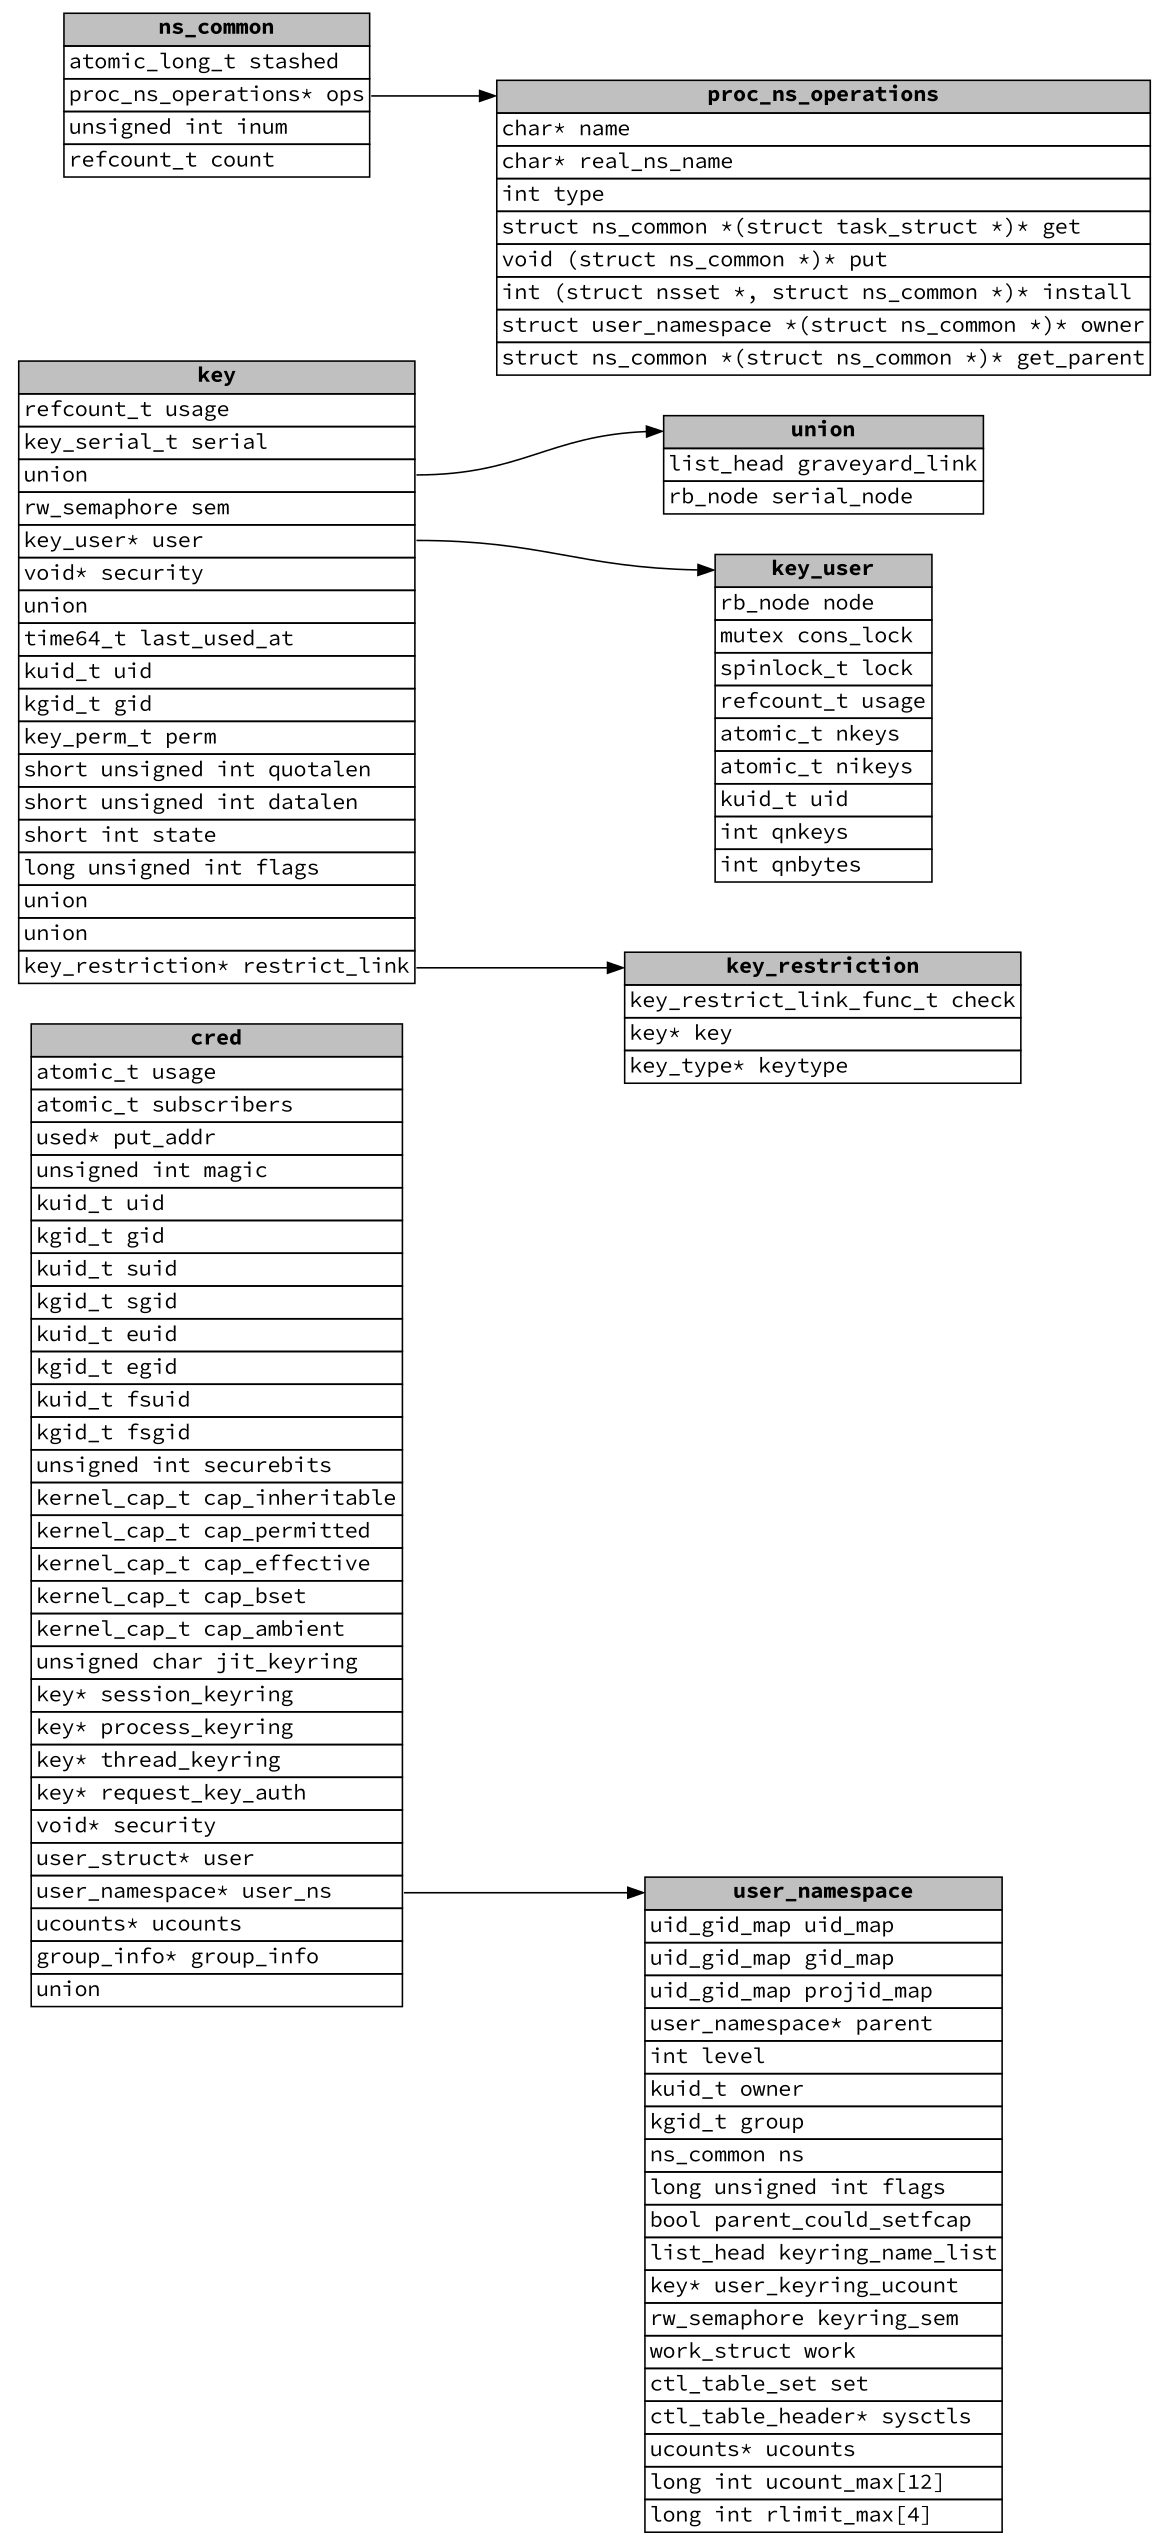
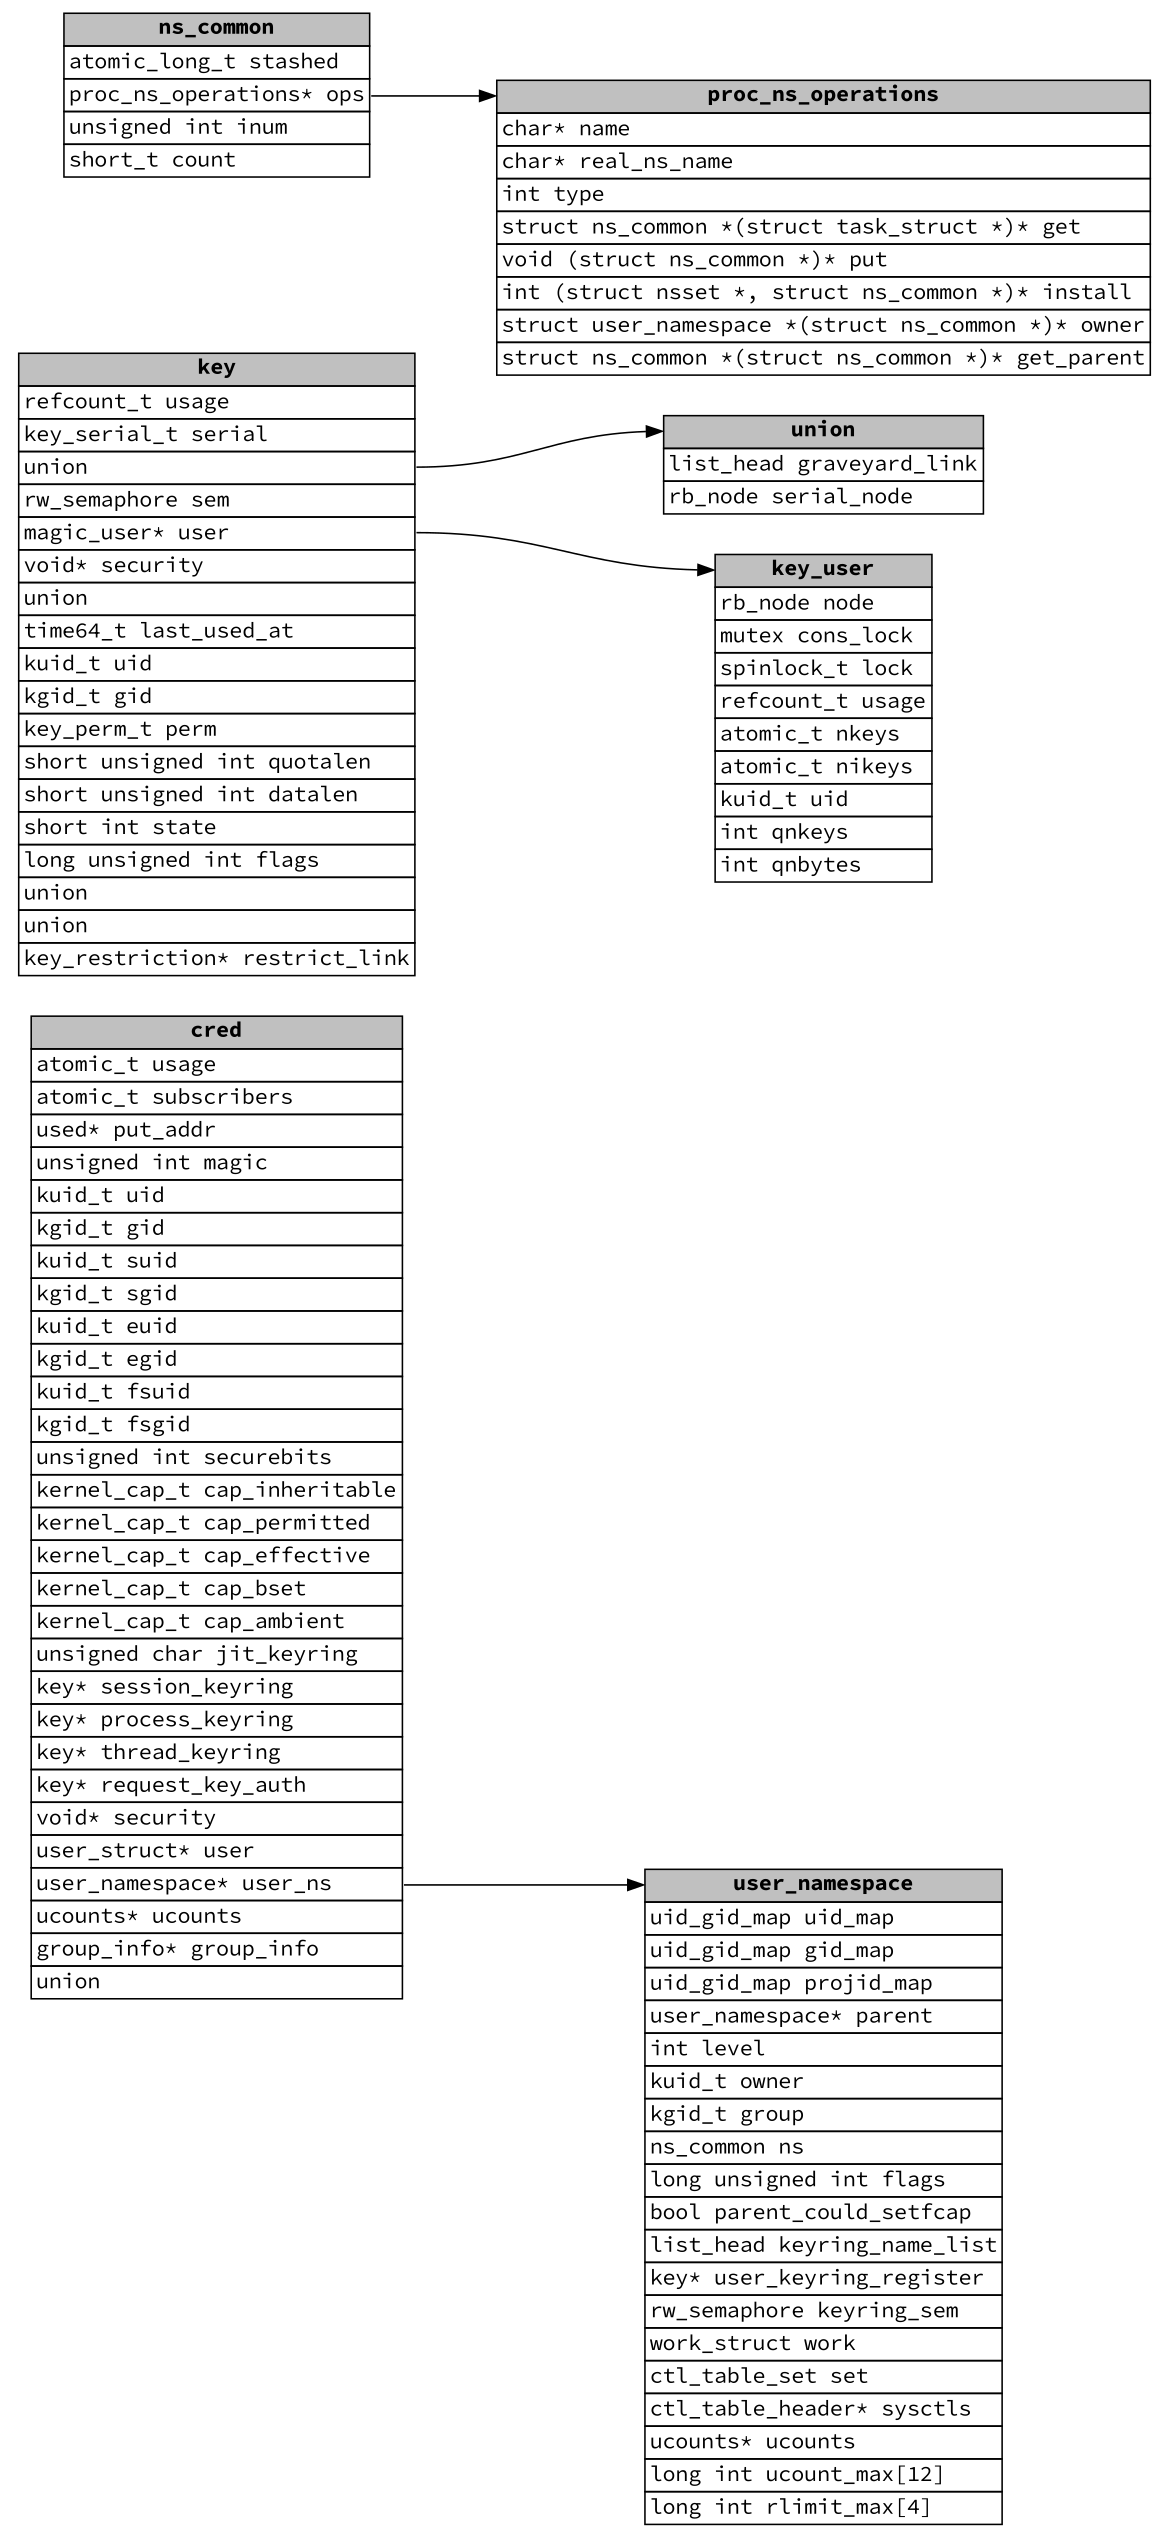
node "ns_common": text "refcount_t count" -> "short_t count"
node "key": text "key_user* user" -> "magic_user* user"
node "key_restriction": removed
node "user_namespace": text "key* user_keyring_ucount" -> "key* user_keyring_register"
